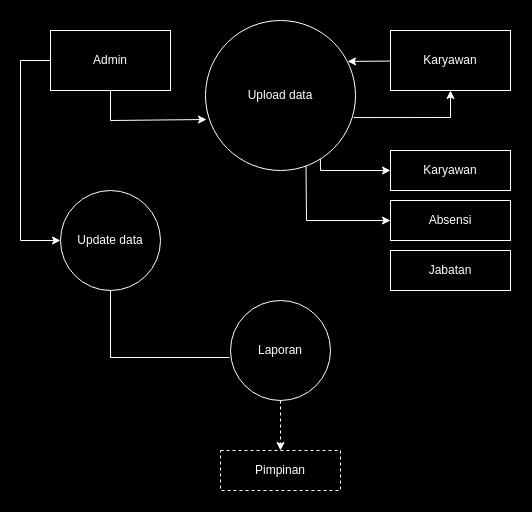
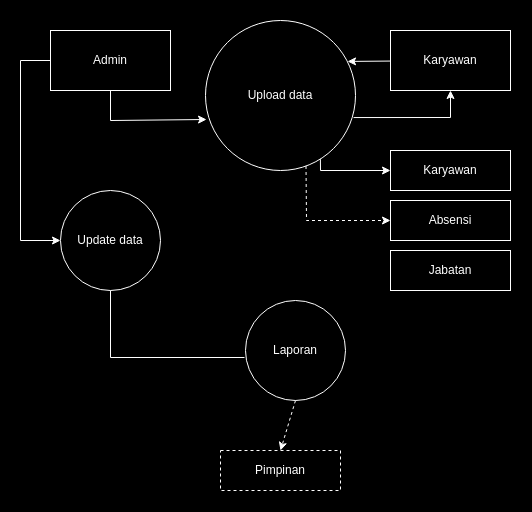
edge "Upload data" -> "Absensi": style solid -> dashed
node "Laporan": moved (281, 351) -> (296, 351)
